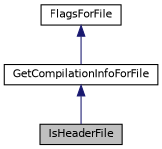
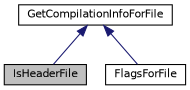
edge "GetCompilationInfoForFile" -> "FlagsForFile": reversed
